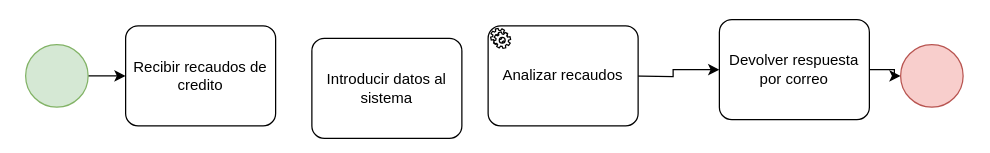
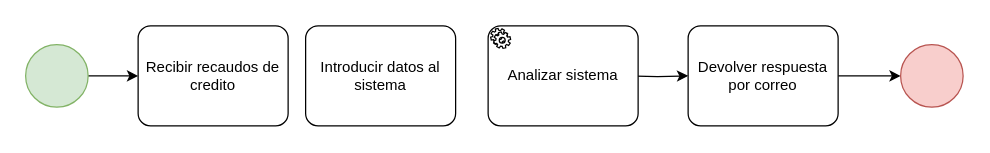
node "Devolver respuesta por correo": moved (794, 69) -> (763, 76)
node "Recibir recaudos de credito": moved (201, 76) -> (213, 76)
node "Analizar recaudos": label "Analizar recaudos" -> "Analizar sistema"
node "Introducir datos al sistema": moved (387, 88) -> (381, 76)
